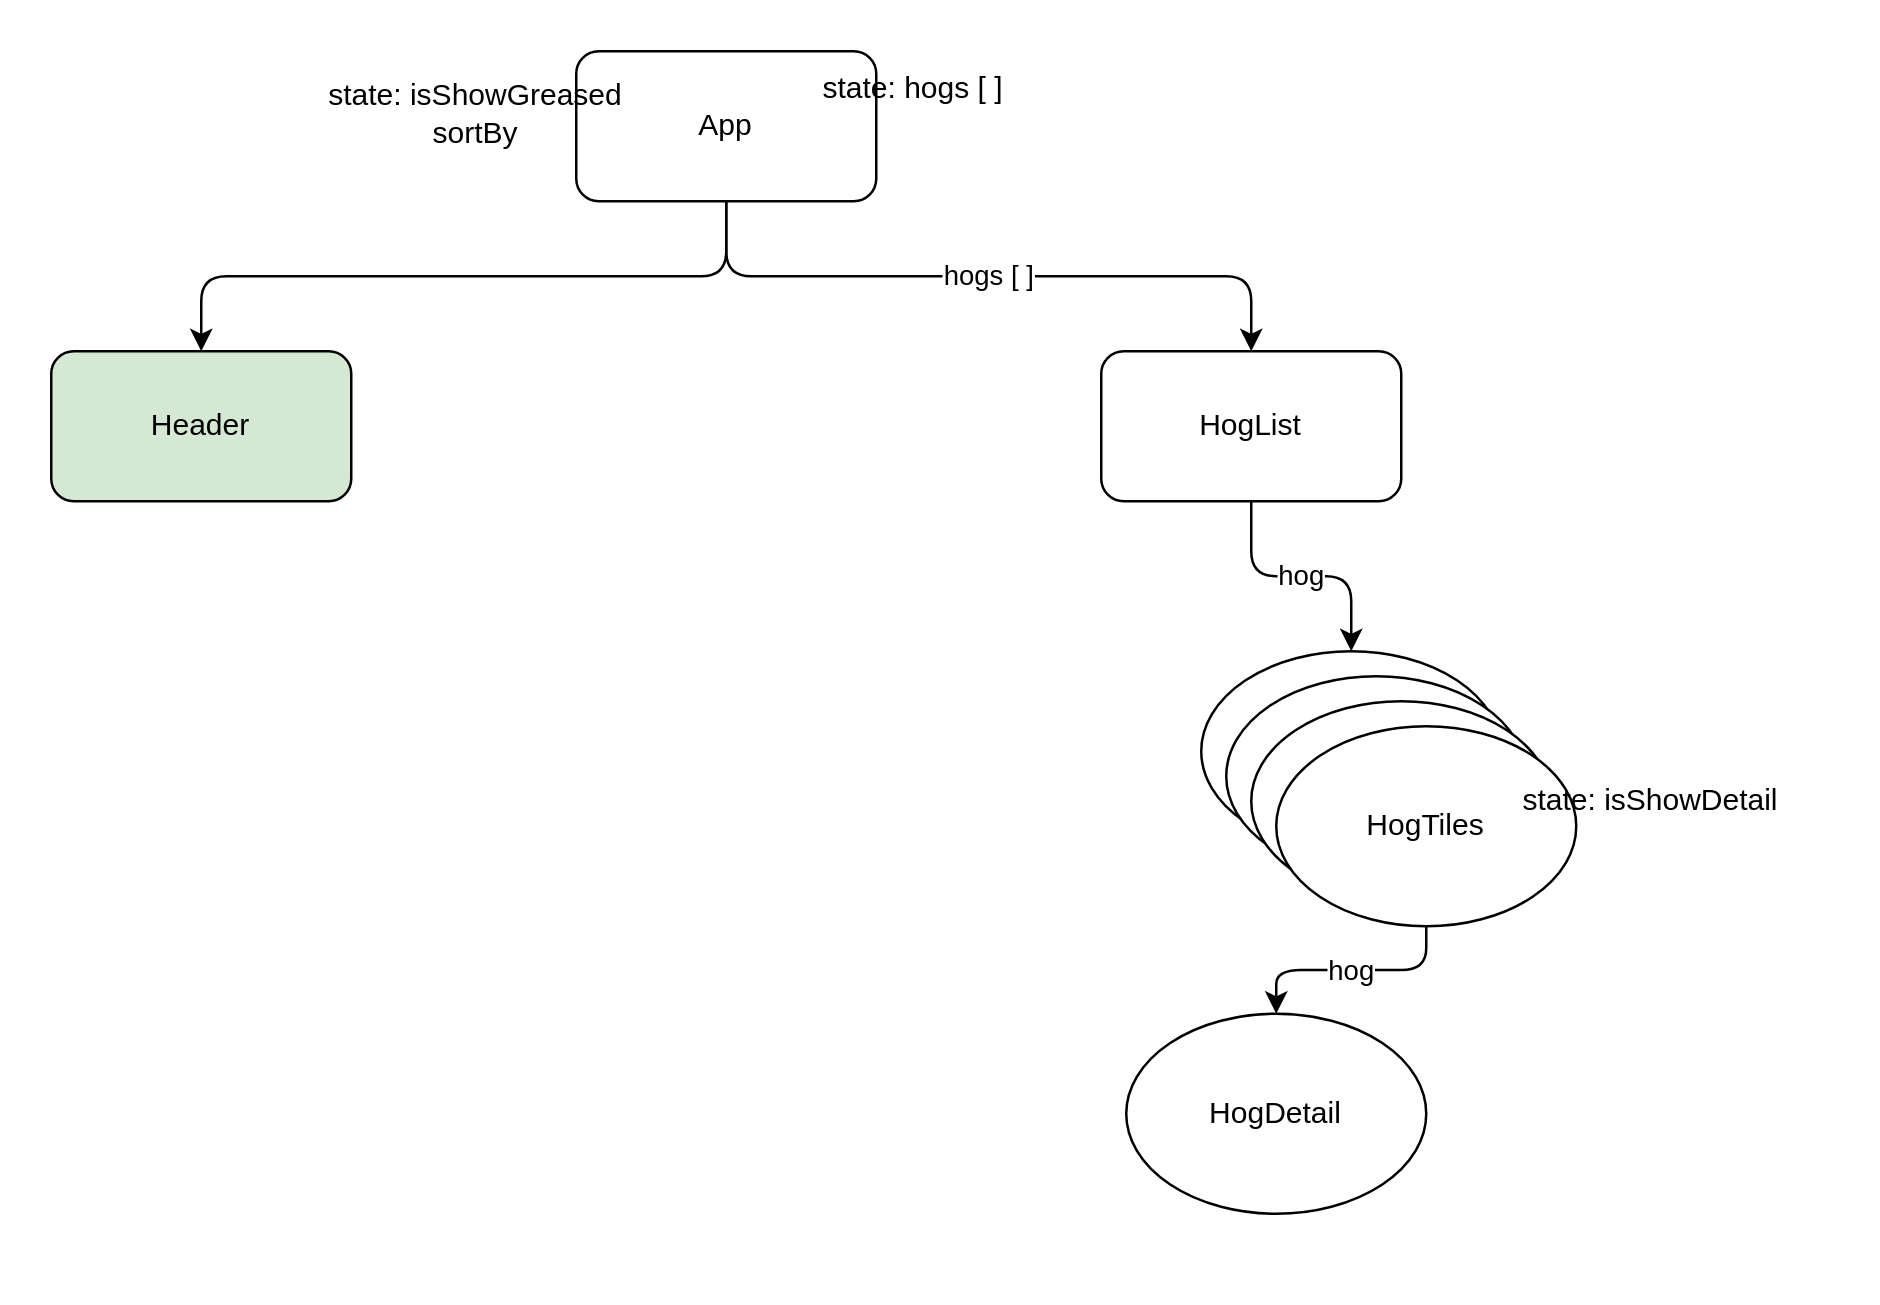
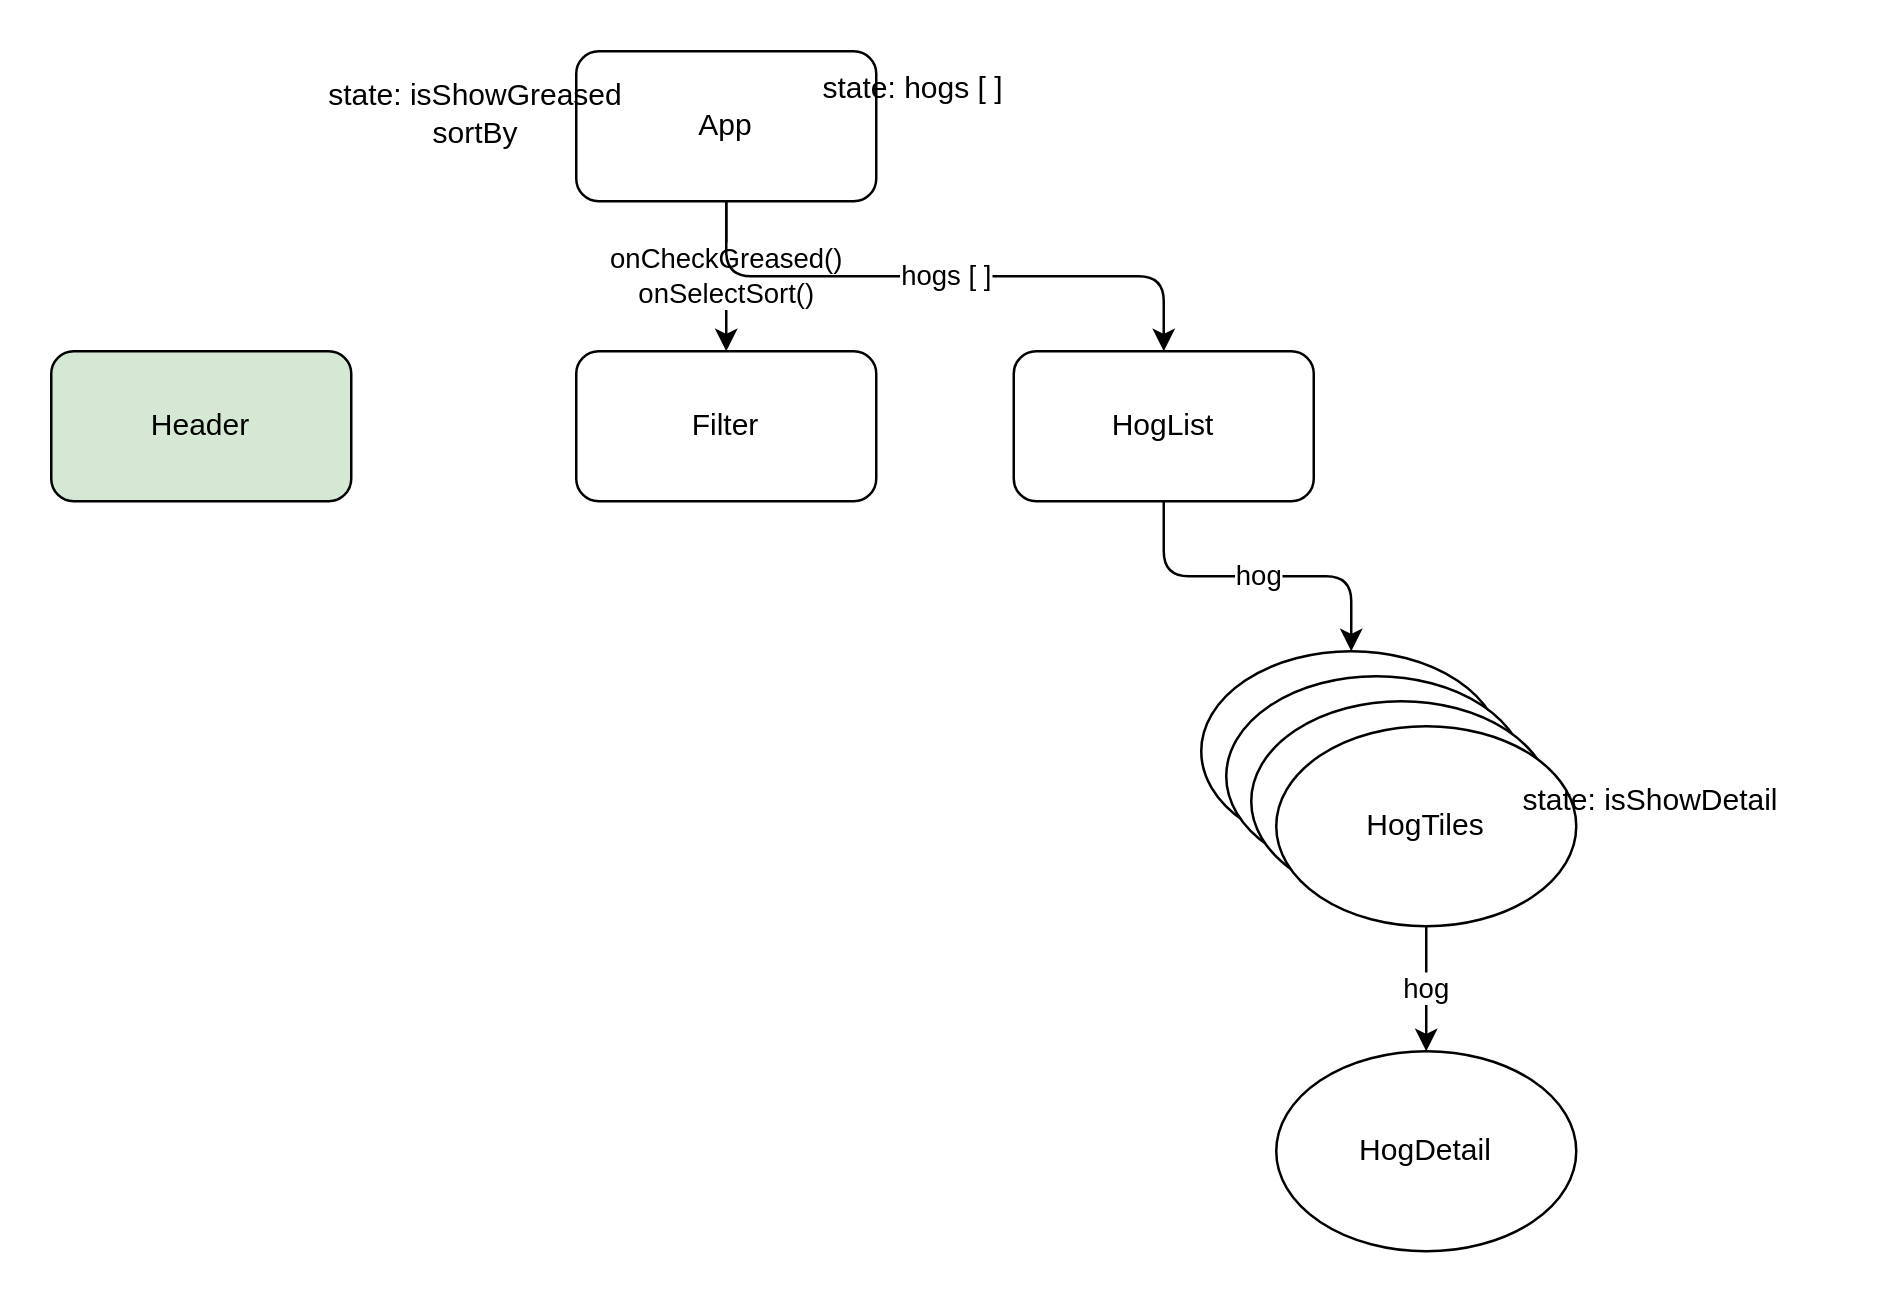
edge "App" -> "Header": removed
edge "App" -> "Filter": added, label "onCheckGreased() onSelectSort()"
node "Filter": added
node "HogList": moved (1251, 426) -> (1164, 426)
node "HogDetail": moved (1276, 1114) -> (1426, 1151)
